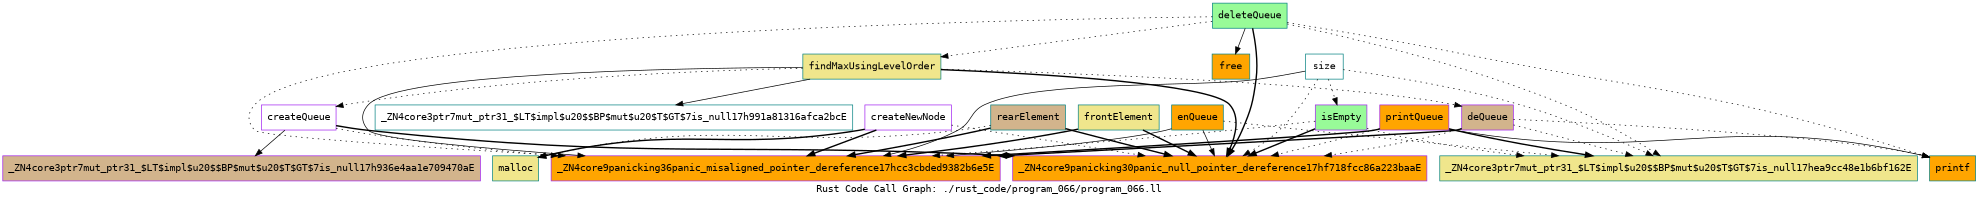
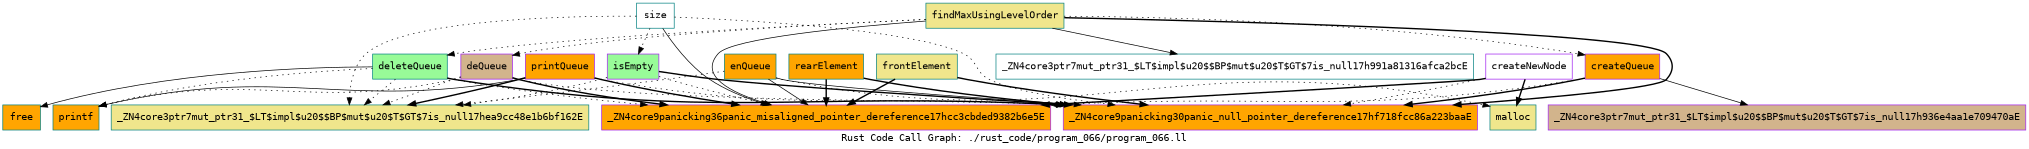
edge "deleteQueue" -> "findMaxUsingLevelOrder": reversed
node "createQueue": fillcolor white -> orange
node "rearElement": fillcolor tan -> orange
edge "rearElement" -> "malloc": now "enQueue" -> "malloc"
